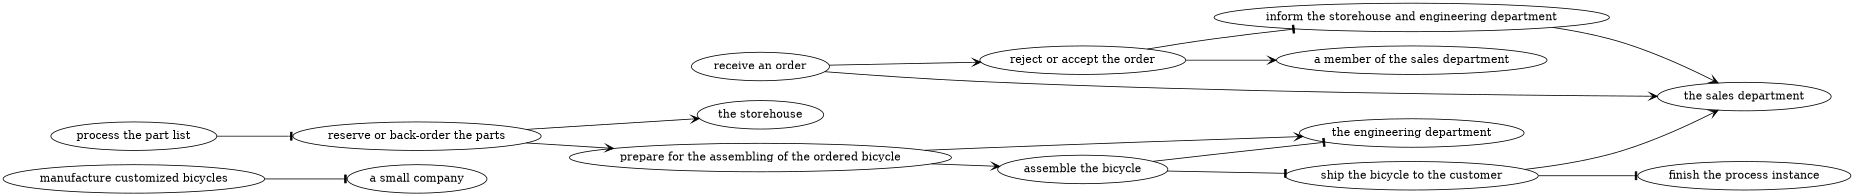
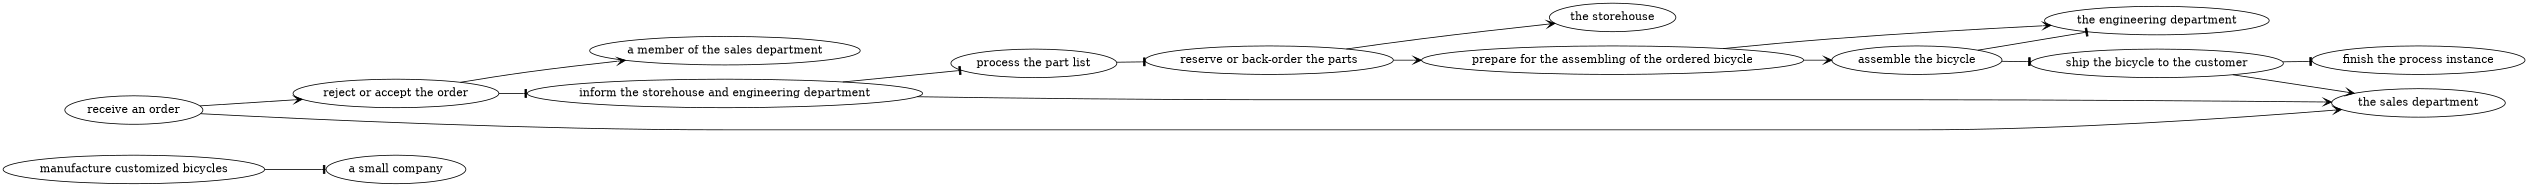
edge "inform the storehouse and engineering department" -> "process the part list": added
